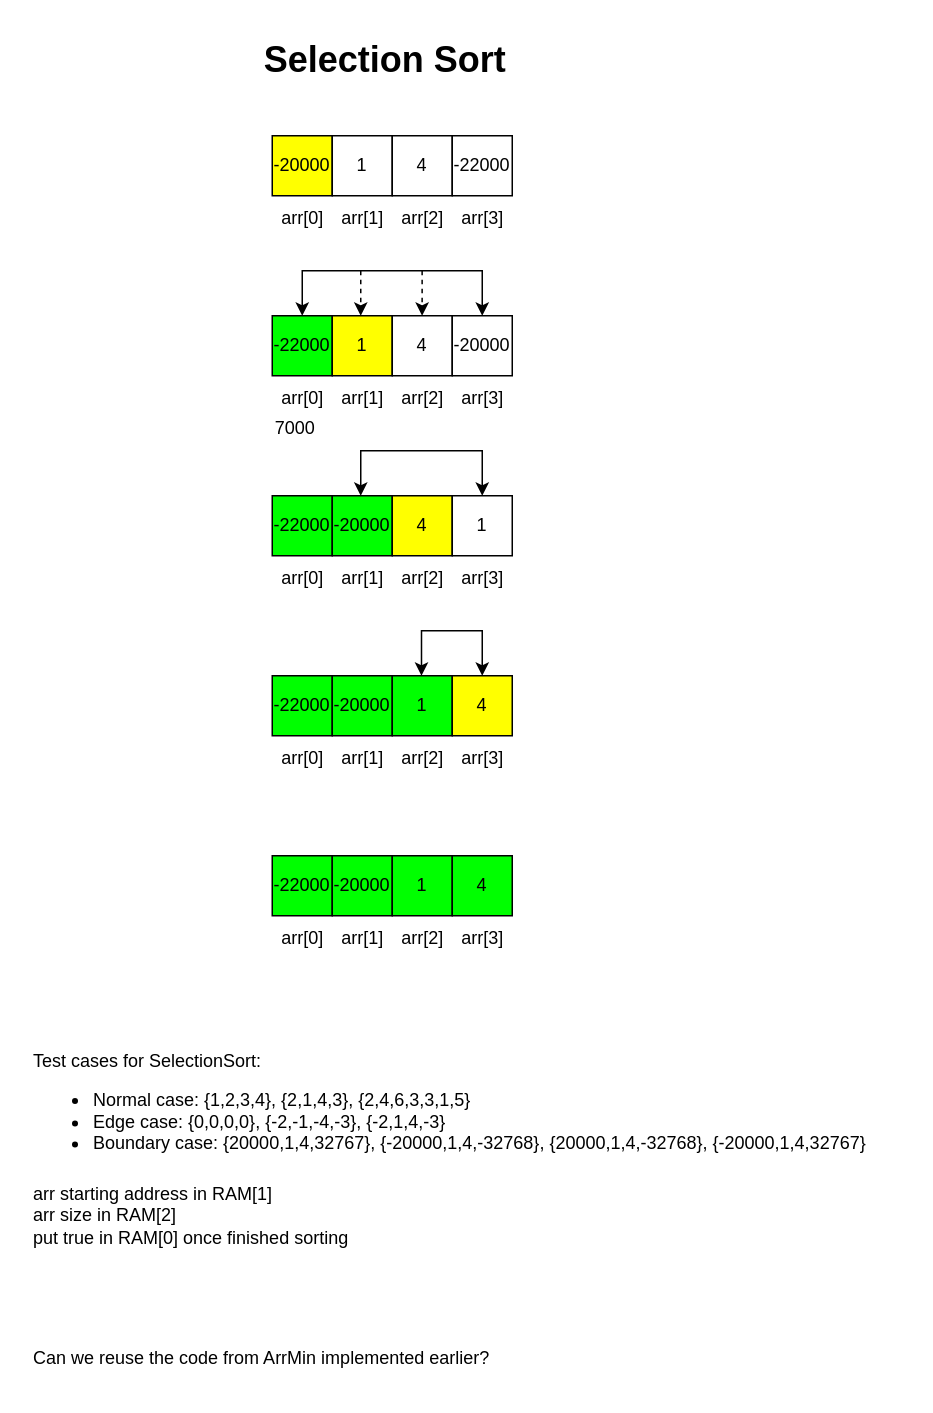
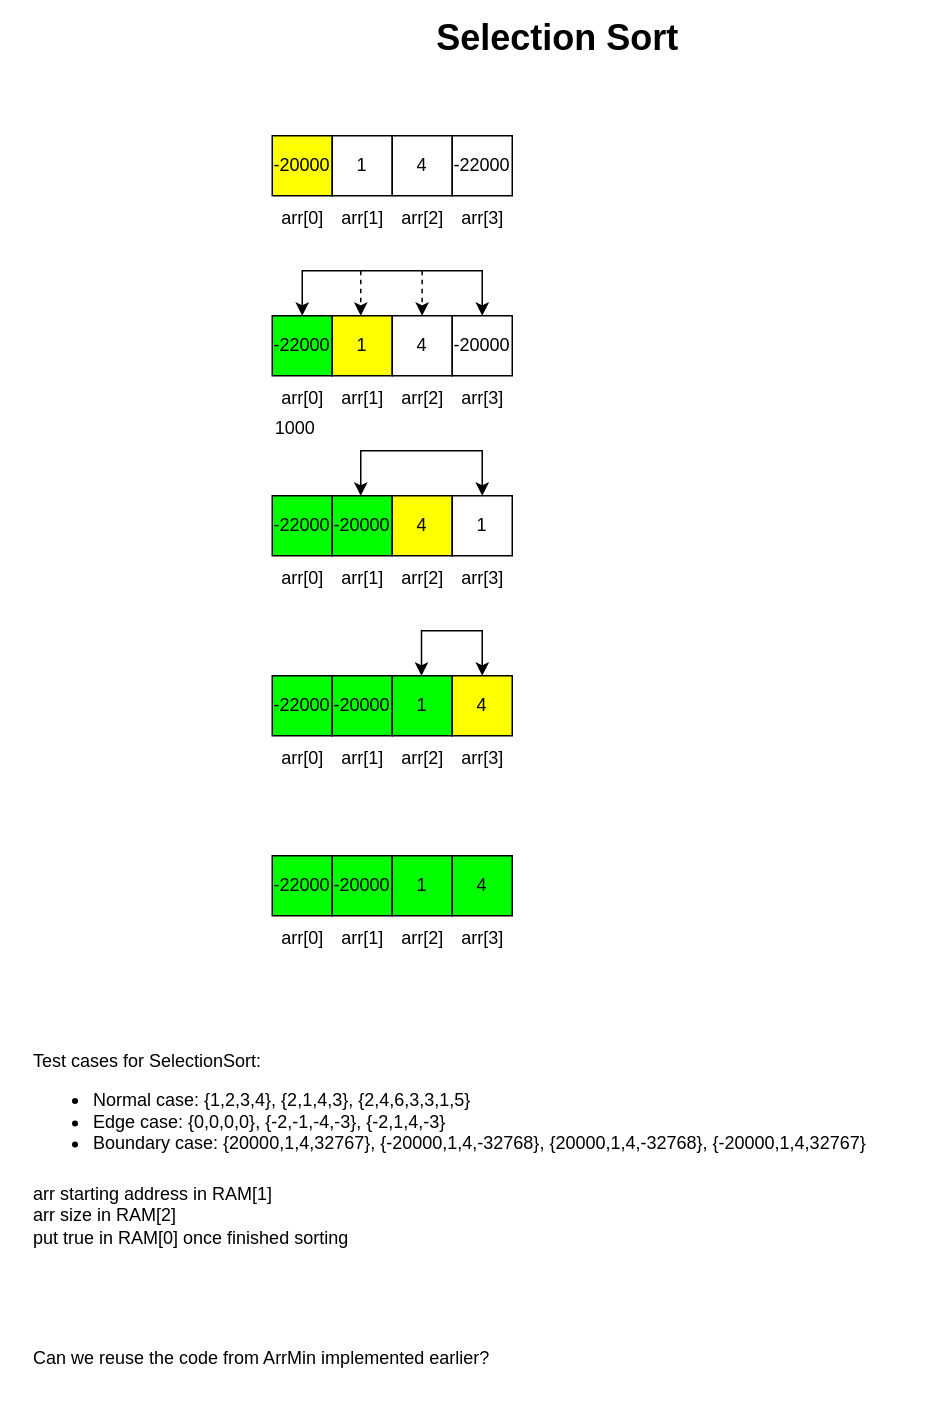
node "Selection Sort": moved (385, 61) -> (557, 38)
node "7000": label "7000" -> "1000"
